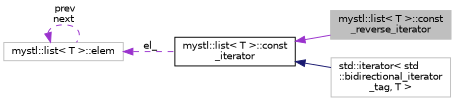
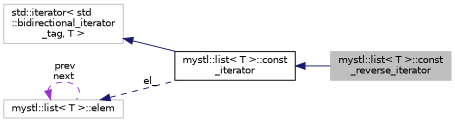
edge "mystl::list< T >::const _reverse_iterator" -> "mystl::list< T >::const _iterator": color darkorchid3 -> midnightblue
edge "mystl::list< T >::const _iterator" -> "mystl::list< T >::elem": color darkorchid3 -> midnightblue
edge "std::iterator< std ::bidirectional_iterator _tag, T >" -> "mystl::list< T >::const _iterator": reversed
